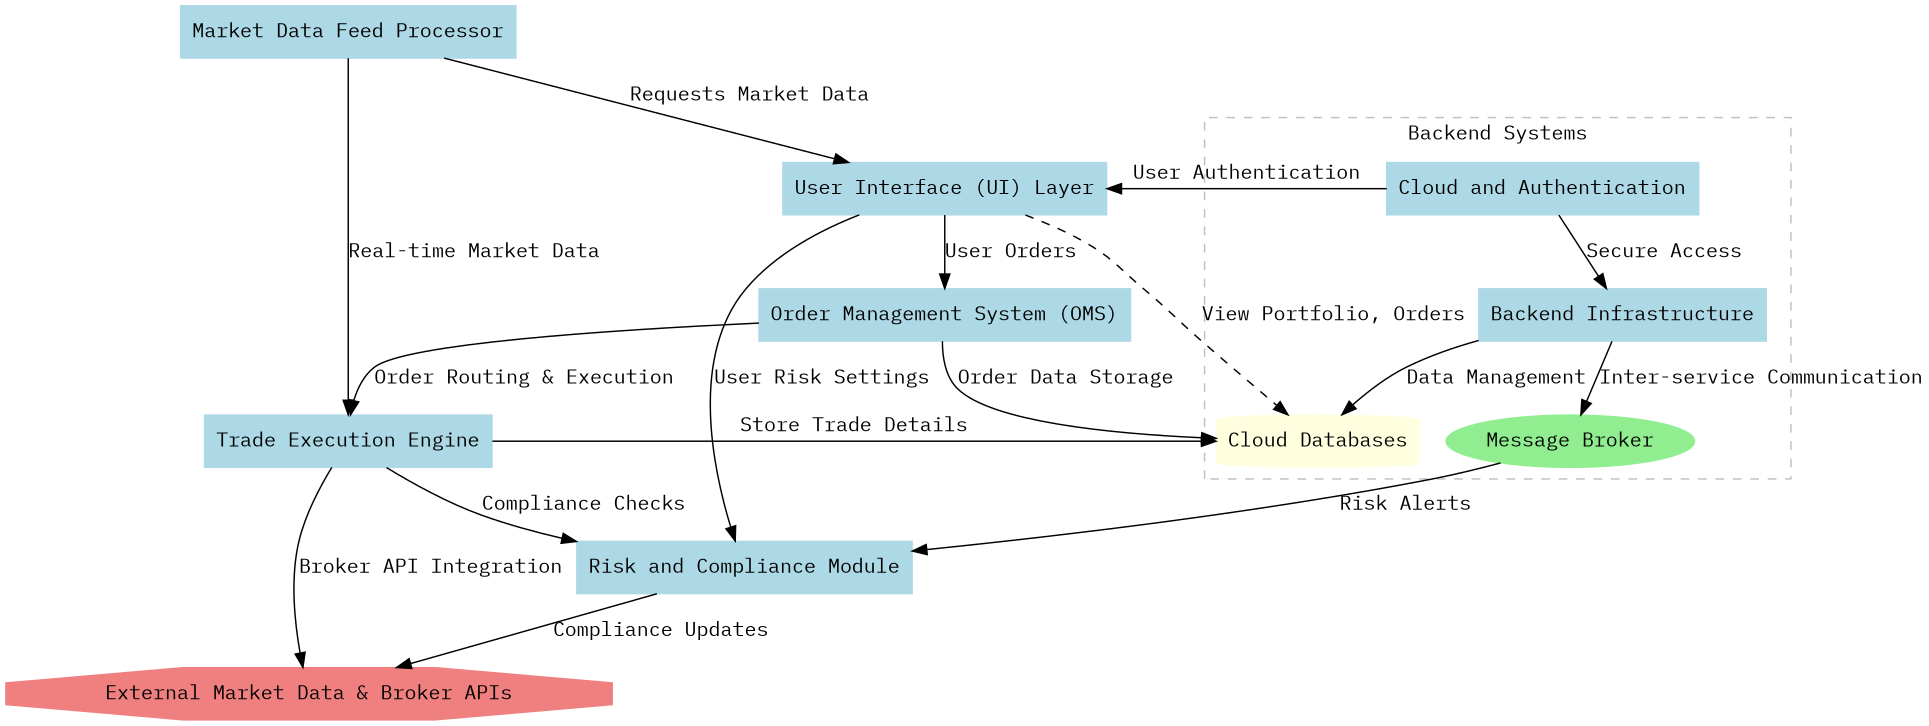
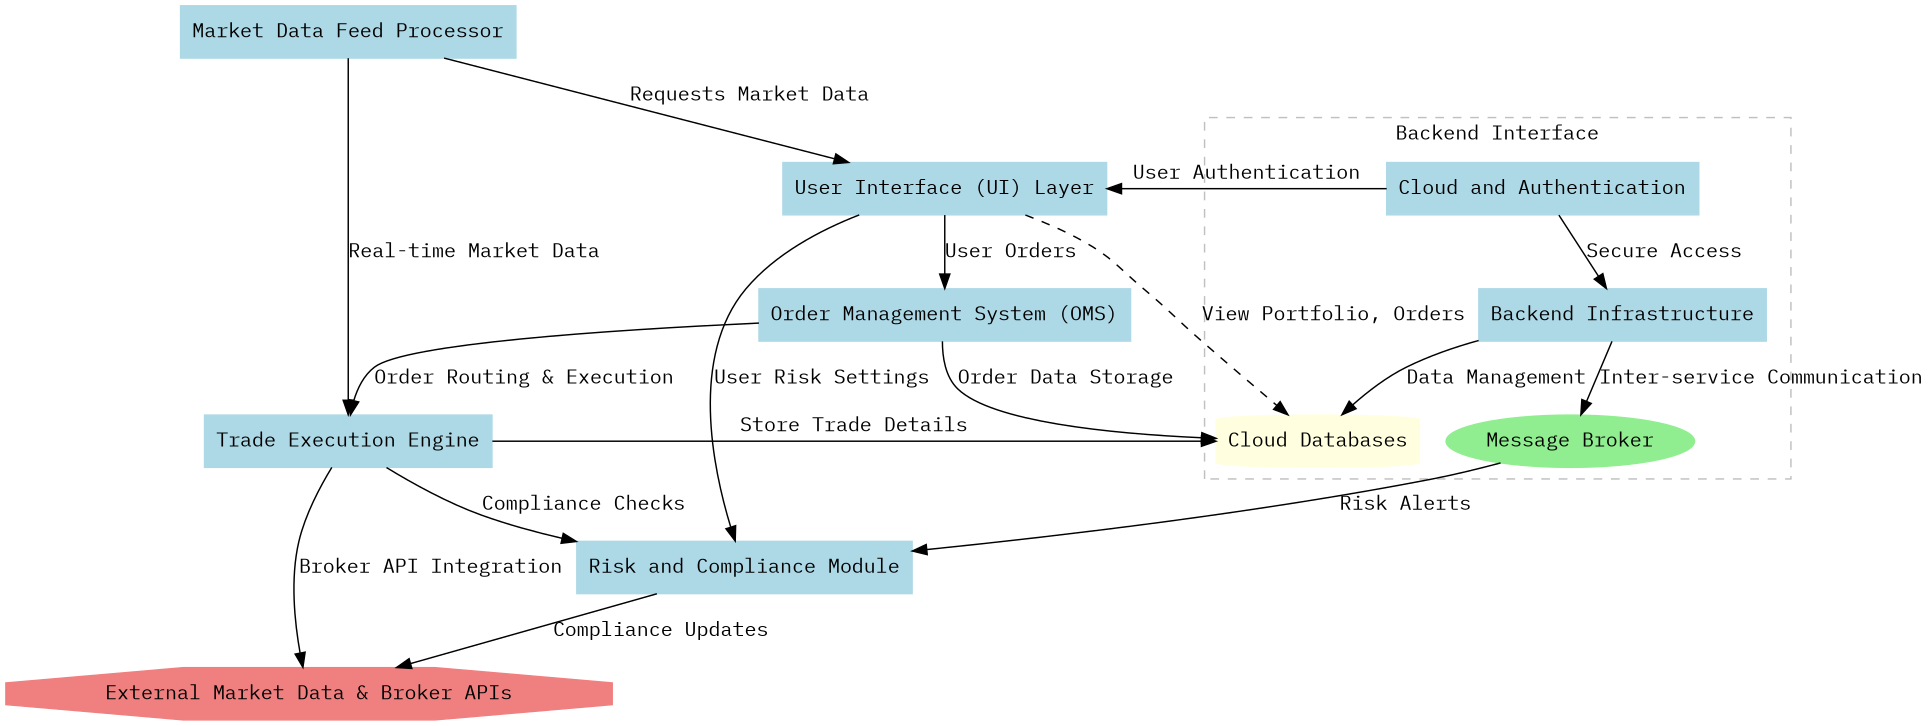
cluster "Backend Systems": label "Backend Systems" -> "Backend Interface"
